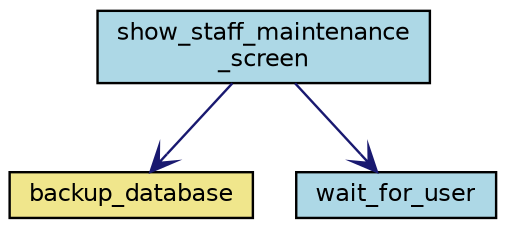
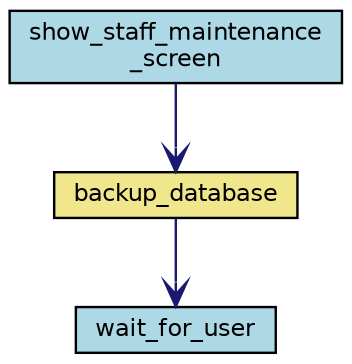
edge "show_staff_maintenance _screen" -> "wait_for_user": now "backup_database" -> "wait_for_user"
